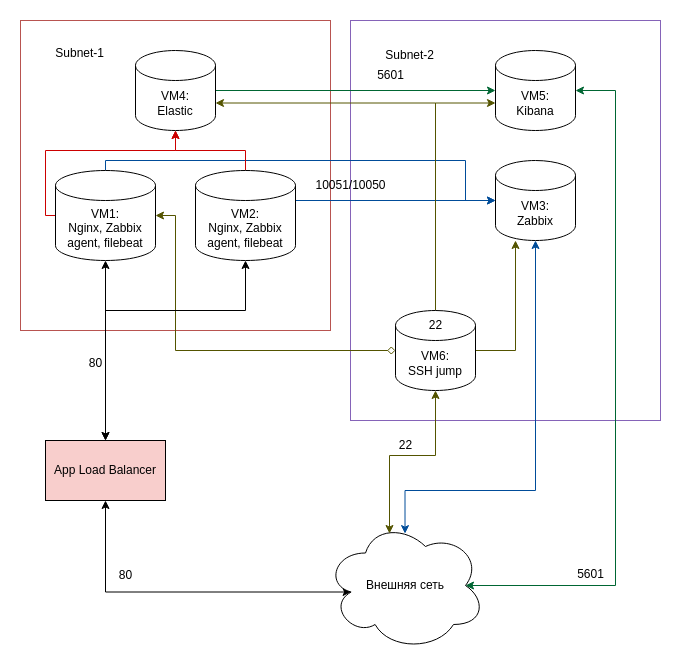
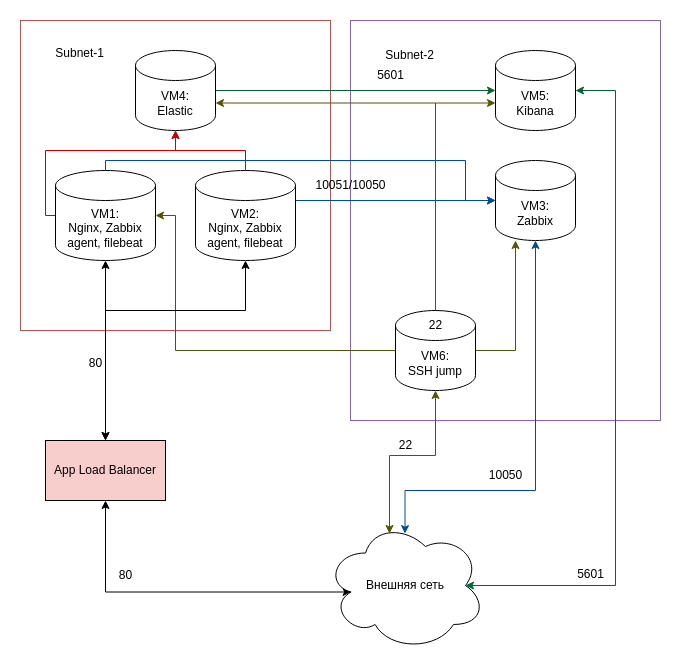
edge "VM1: Nginx, Zabbix agent, filebeat" -- "VM6: SSH jump": arrowhead diamond -> none
node "10050": added
